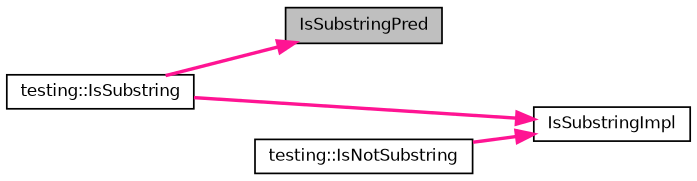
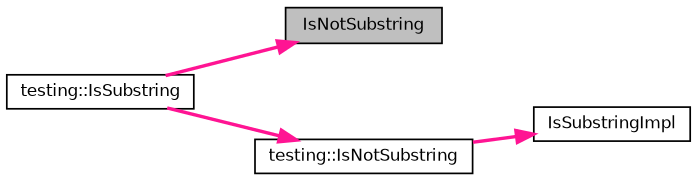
node "IsSubstringPred": label "IsSubstringPred" -> "IsNotSubstring"
edge "testing::IsSubstring" -> "IsSubstringImpl": now "testing::IsSubstring" -> "testing::IsNotSubstring"
